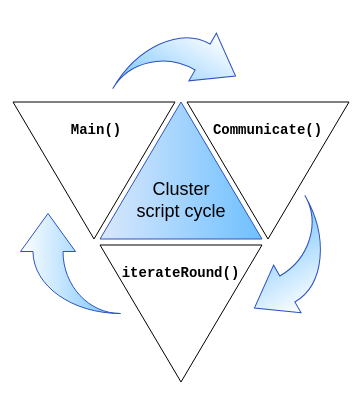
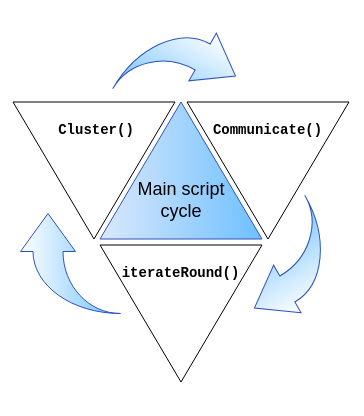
node "Main()": label "Main()" -> "Cluster()"
node "Cluster script cycle": label "Cluster script cycle" -> "Main script cycle"
